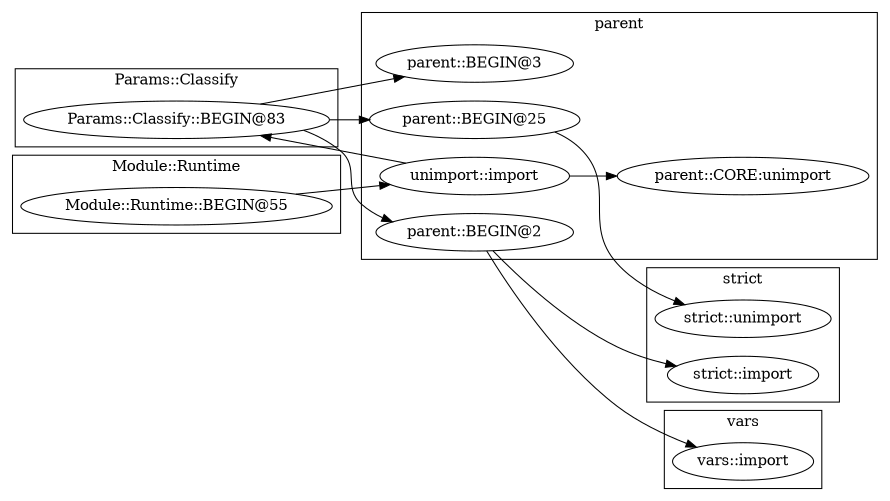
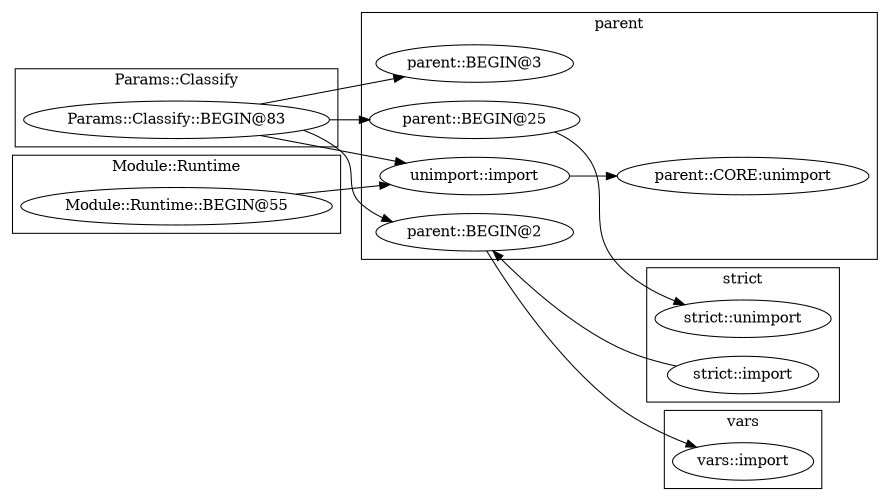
edge "unimport::import" -> "Params::Classify::BEGIN@83": reversed
edge "parent::BEGIN@2" -> "strict::import": reversed
